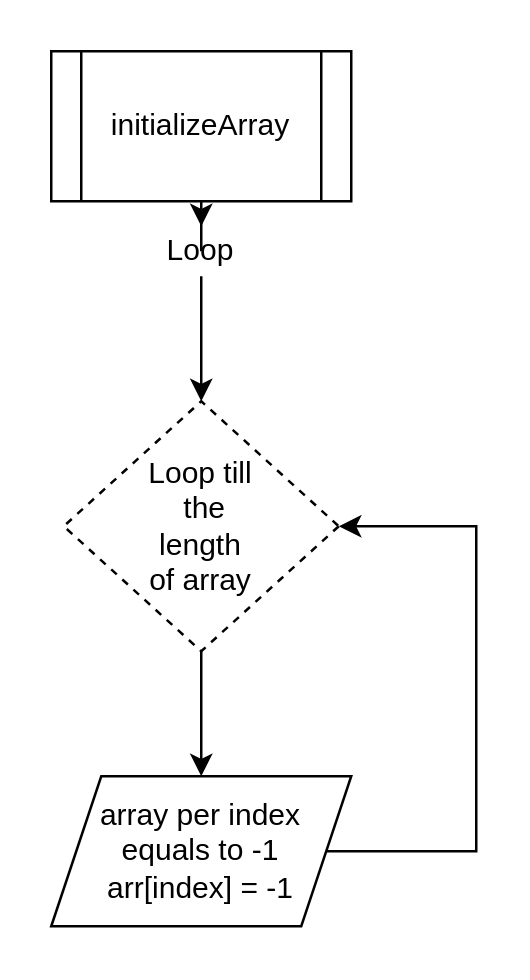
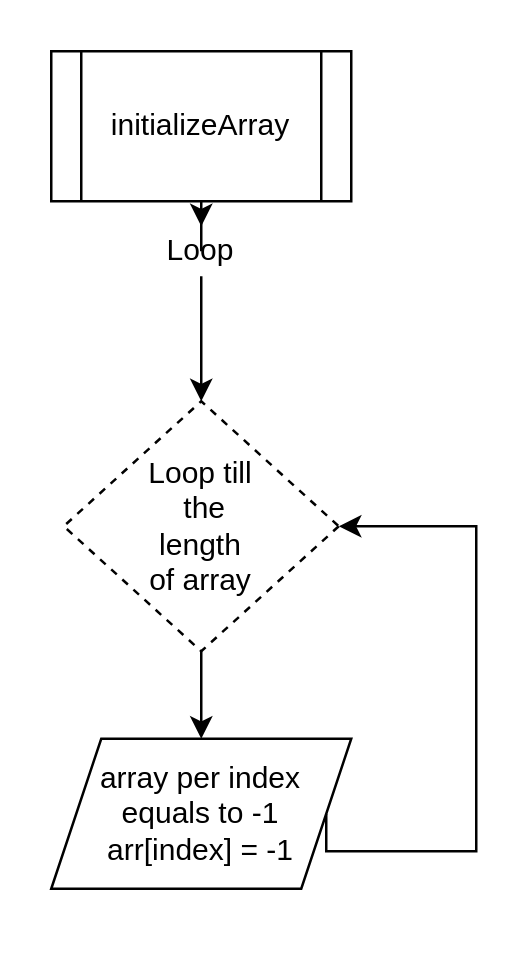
node "array per index equals to -1 arr[index] = -1": moved (201, 851) -> (201, 814)
